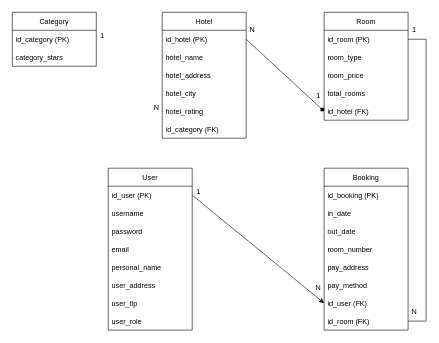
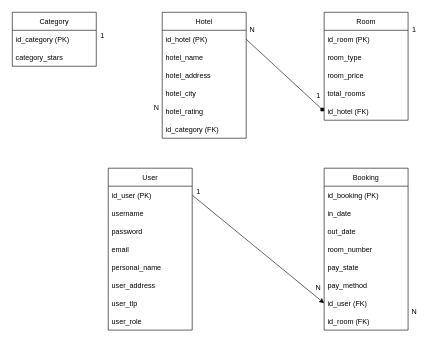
edge "id_room (PK)" -- "id_room (FK)": removed
node "pay_address": label "pay_address" -> "pay_state"
